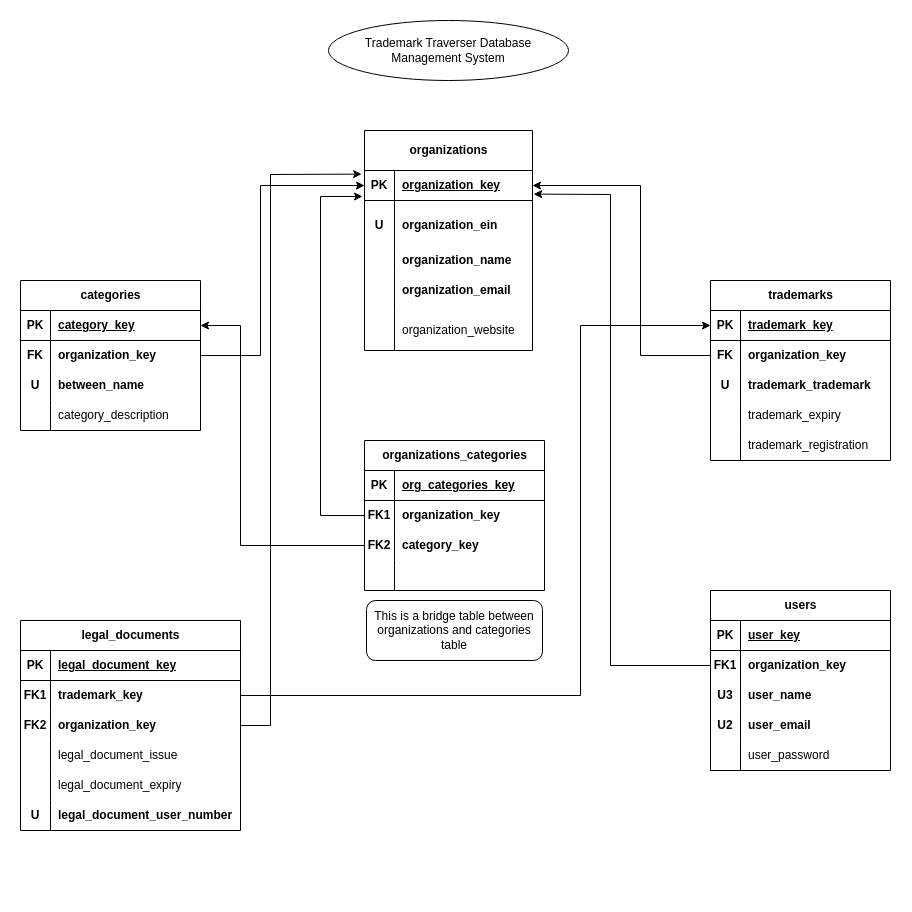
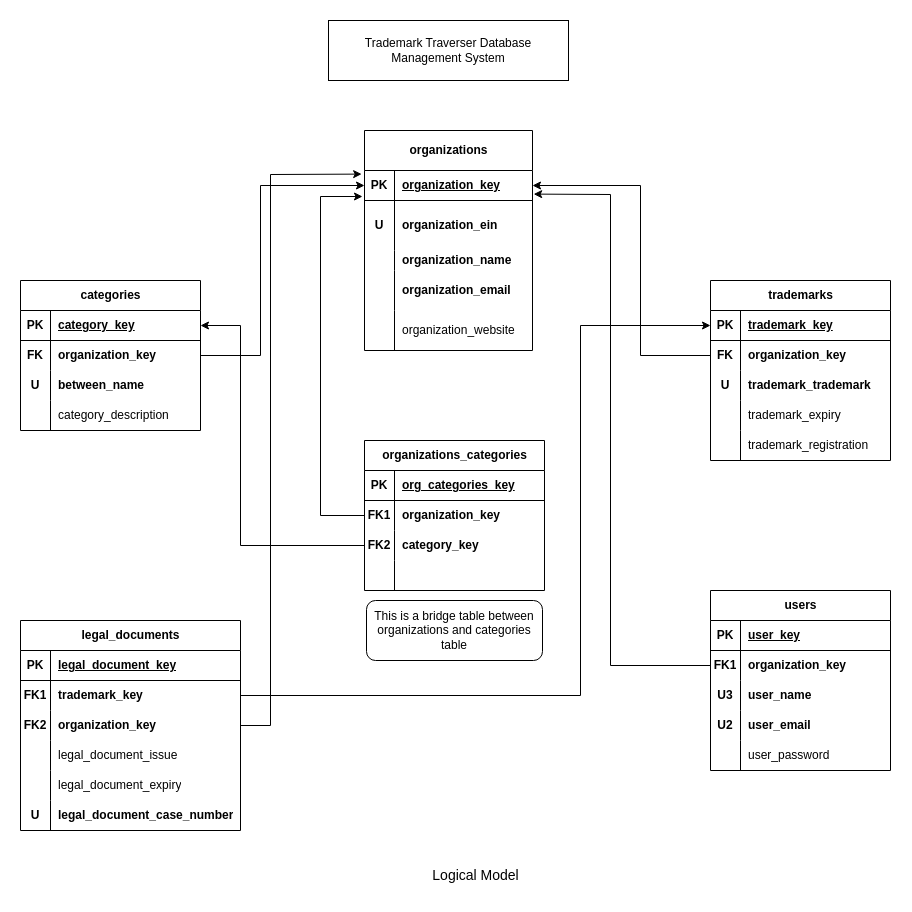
node "Trademark Traverser Database Management System": shape ellipse -> rectangle
node "legal_document_user_number": label "legal_document_user_number" -> "legal_document_case_number"
node "Logical Model": added
